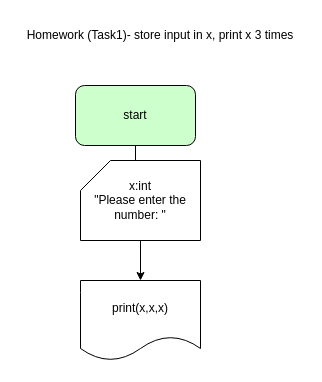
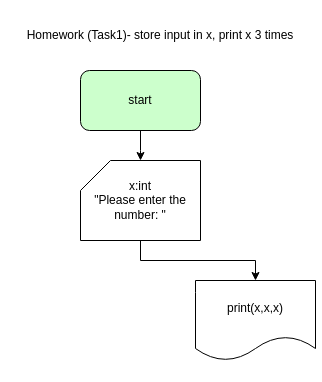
node "start": moved (136, 116) -> (141, 101)
node "print(x,x,x)": moved (141, 321) -> (256, 321)
